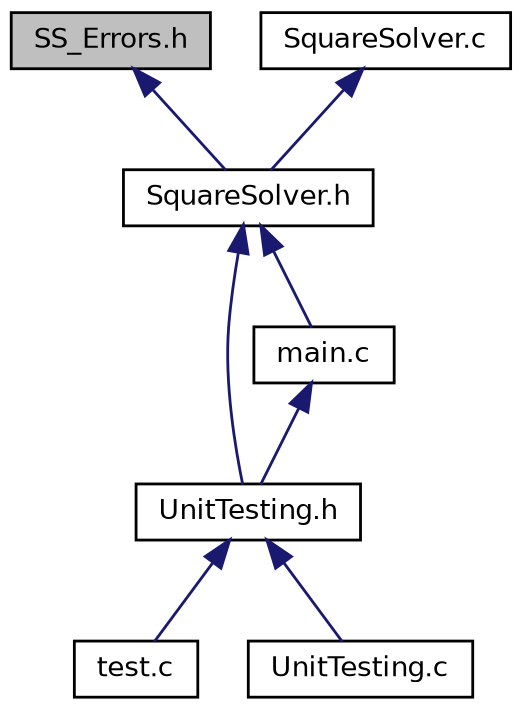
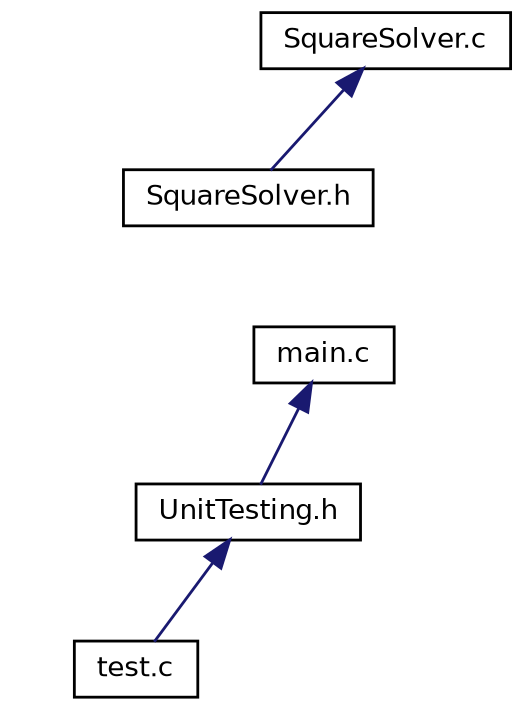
node "SS_Errors.h": removed
edge "main.c" -> "SquareSolver.h": removed
edge "UnitTesting.h" -> "SquareSolver.h": removed
node "UnitTesting.c": removed
